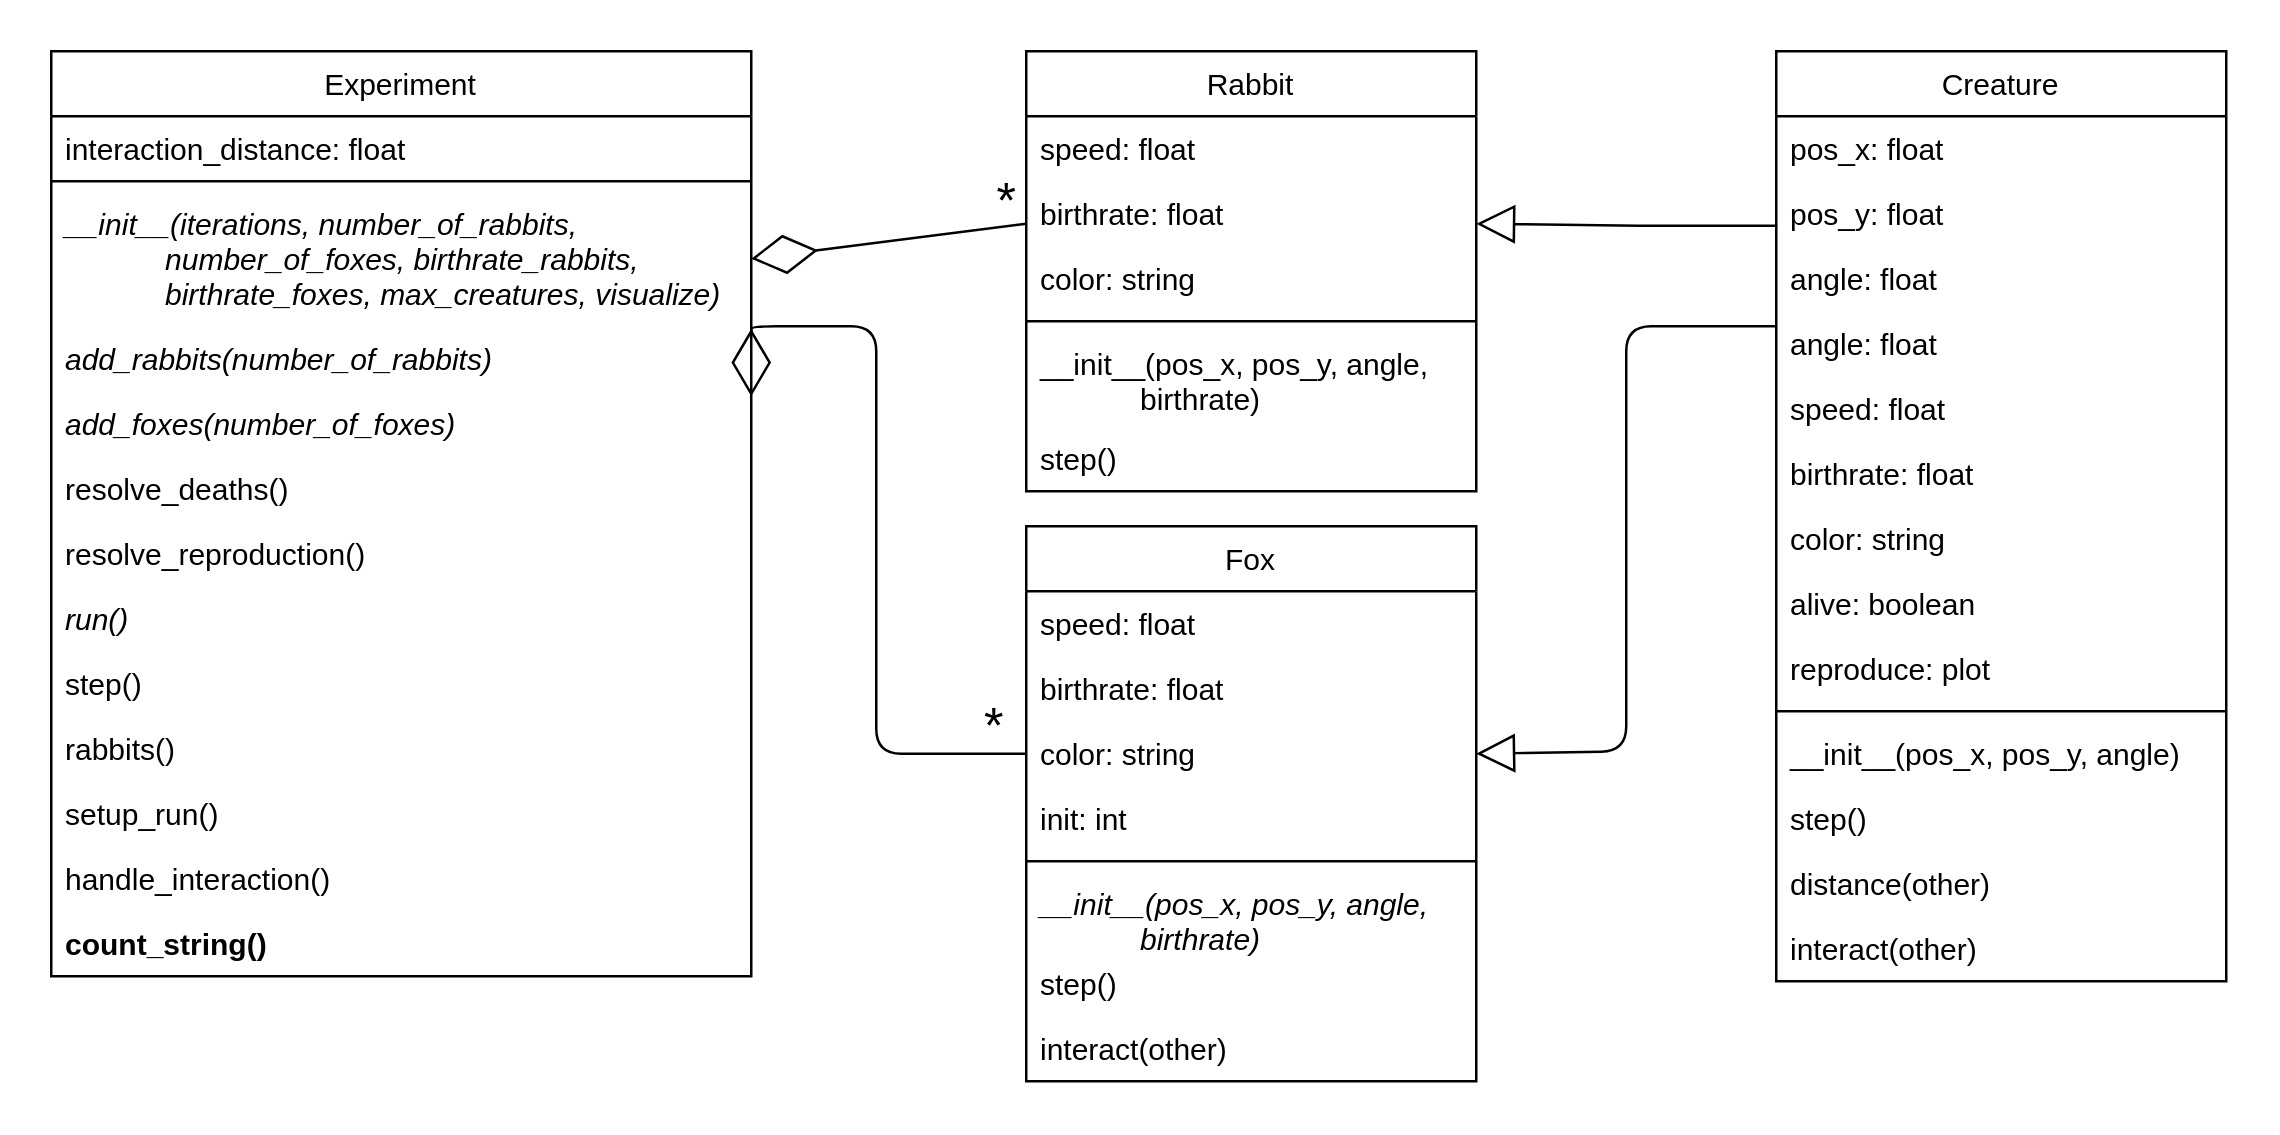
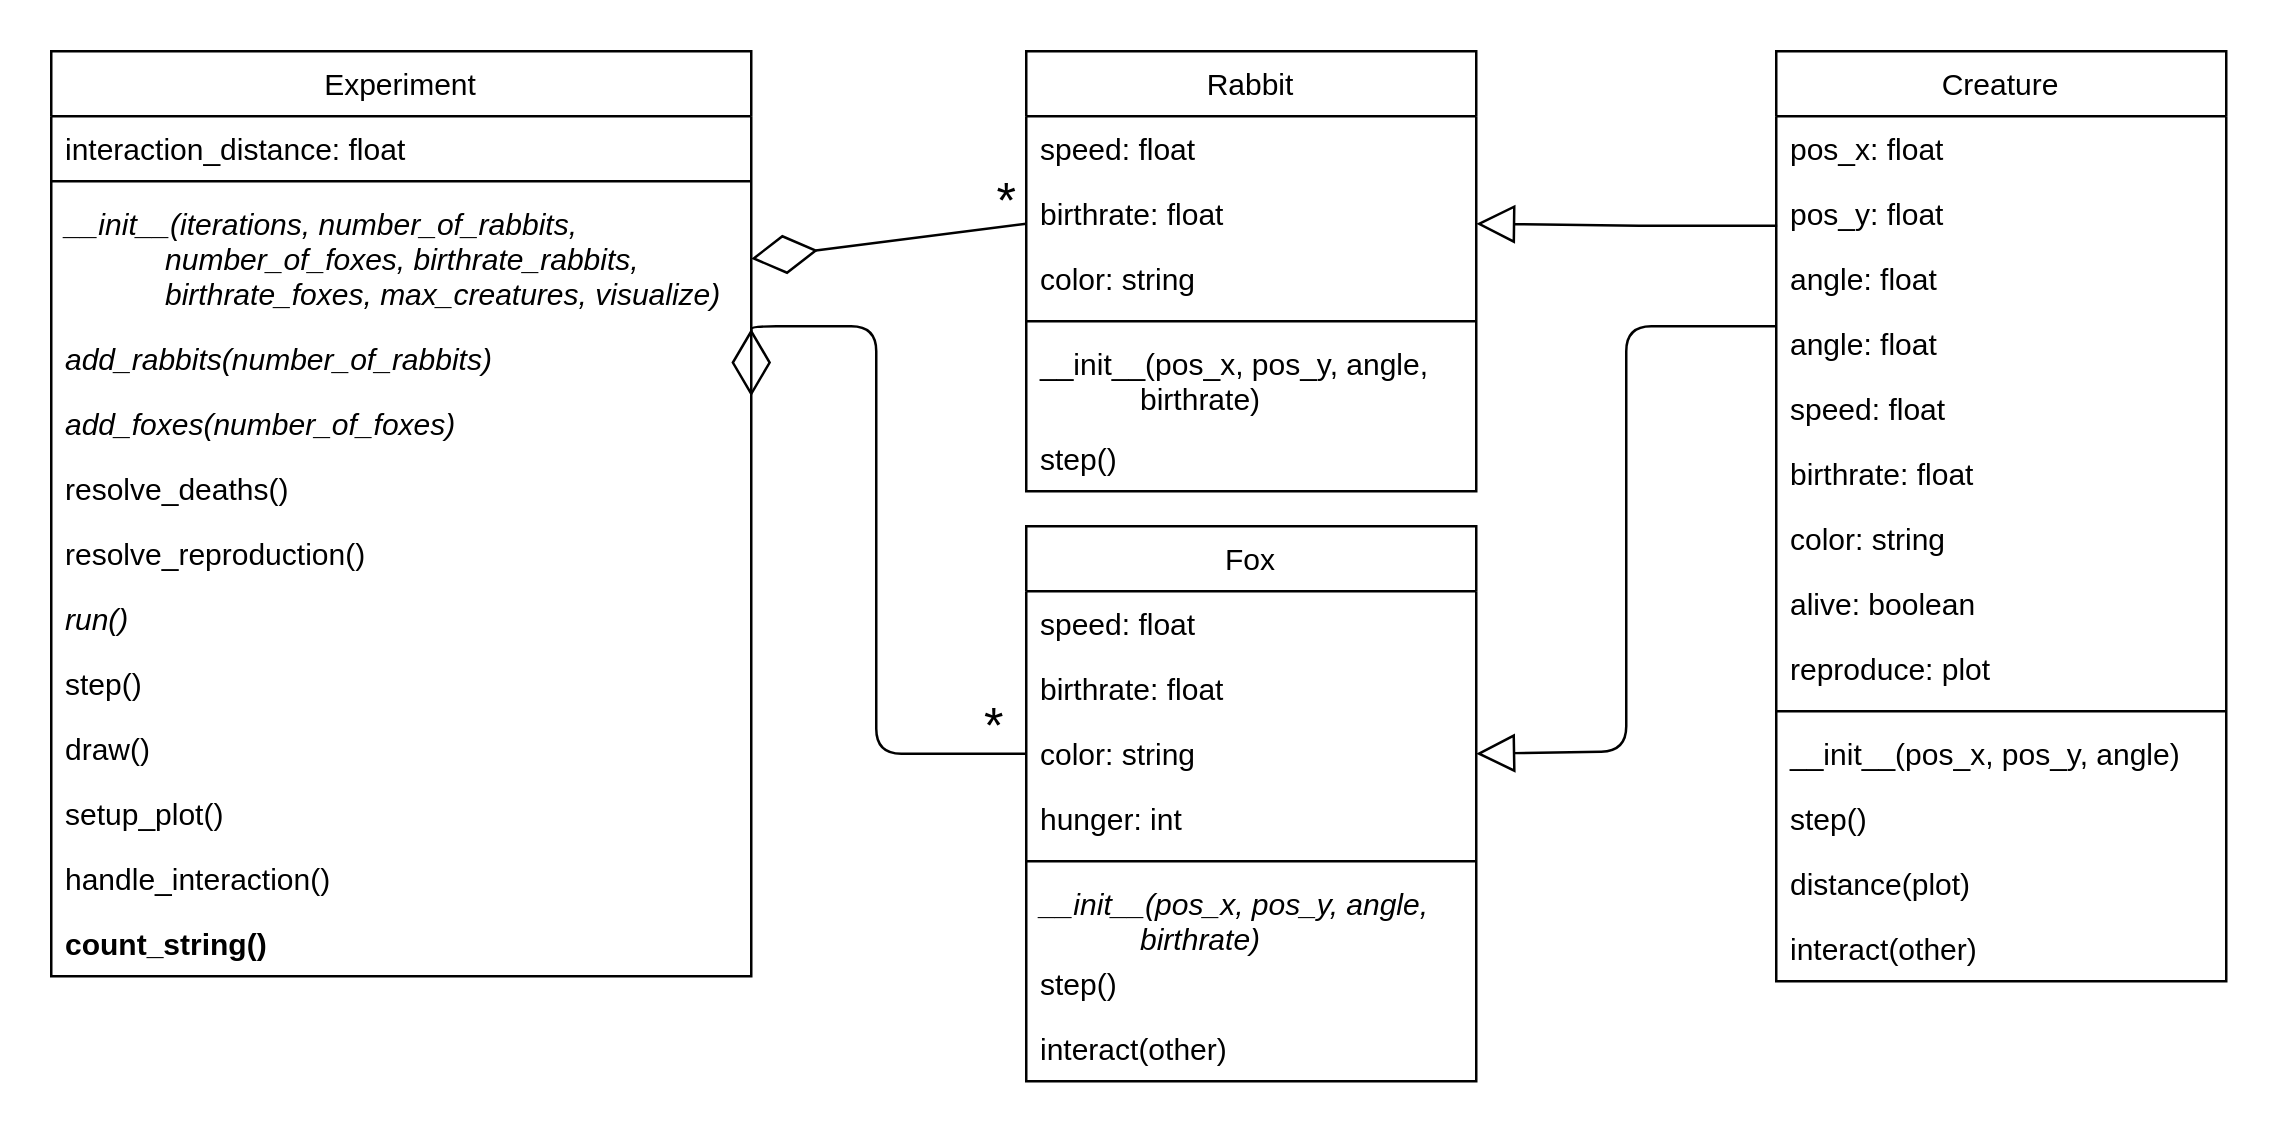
node "rabbits()": label "rabbits()" -> "draw()"
node "setup_run()": label "setup_run()" -> "setup_plot()"
node "init: int": label "init: int" -> "hunger: int"
node "distance(other)": label "distance(other)" -> "distance(plot)"
